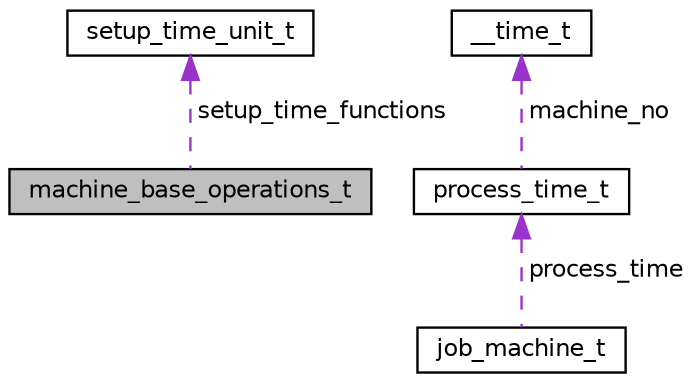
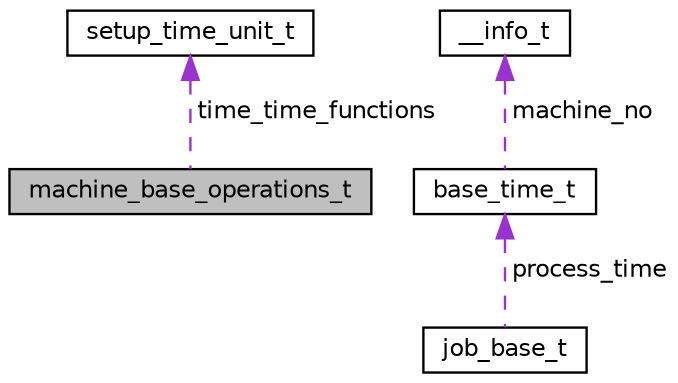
node "__time_t": label "__time_t" -> "__info_t"
edge "machine_base_operations_t" -> "setup_time_unit_t": label " setup_time_functions" -> " time_time_functions"
node "process_time_t": label "process_time_t" -> "base_time_t"
node "job_machine_t": label "job_machine_t" -> "job_base_t"
